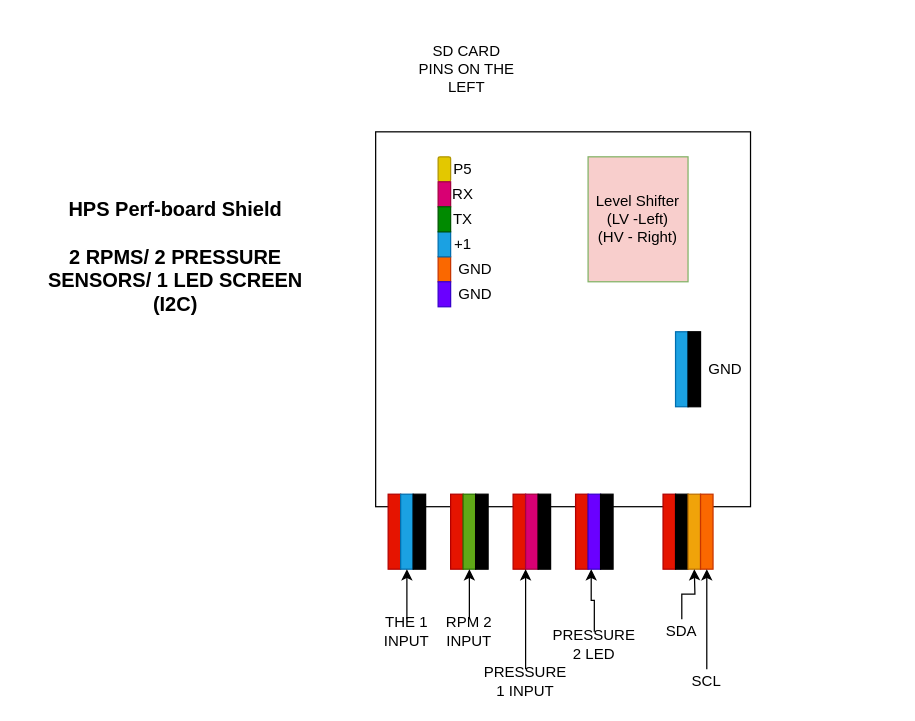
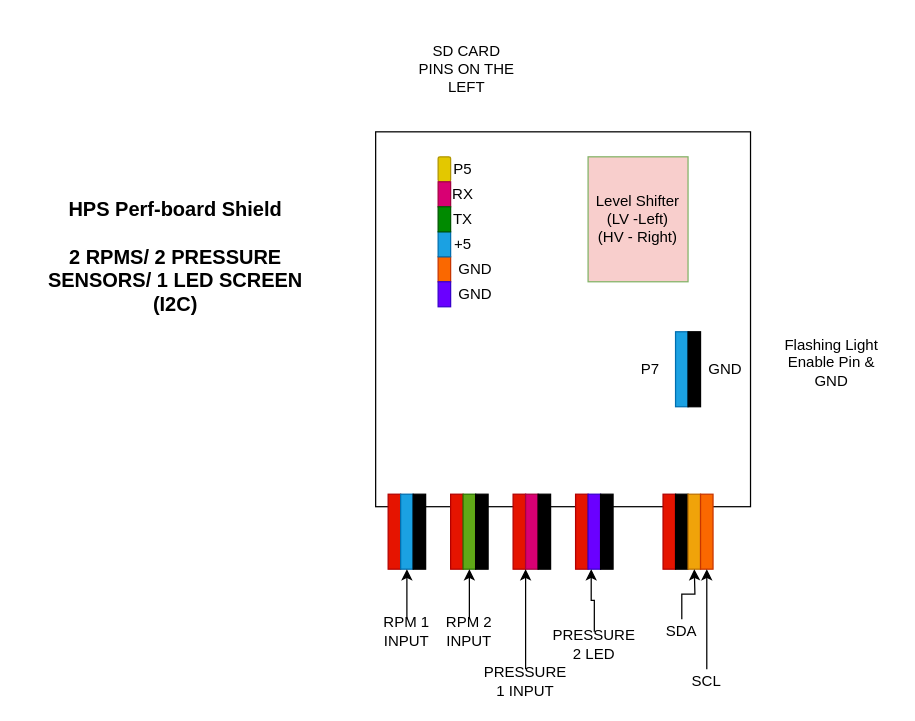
node "+1": label "+1" -> "+5"
node "Flashing Light Enable Pin & GND": added
node "P7": added
node "THE 1 INPUT": label "THE 1 INPUT" -> "RPM 1 INPUT"
